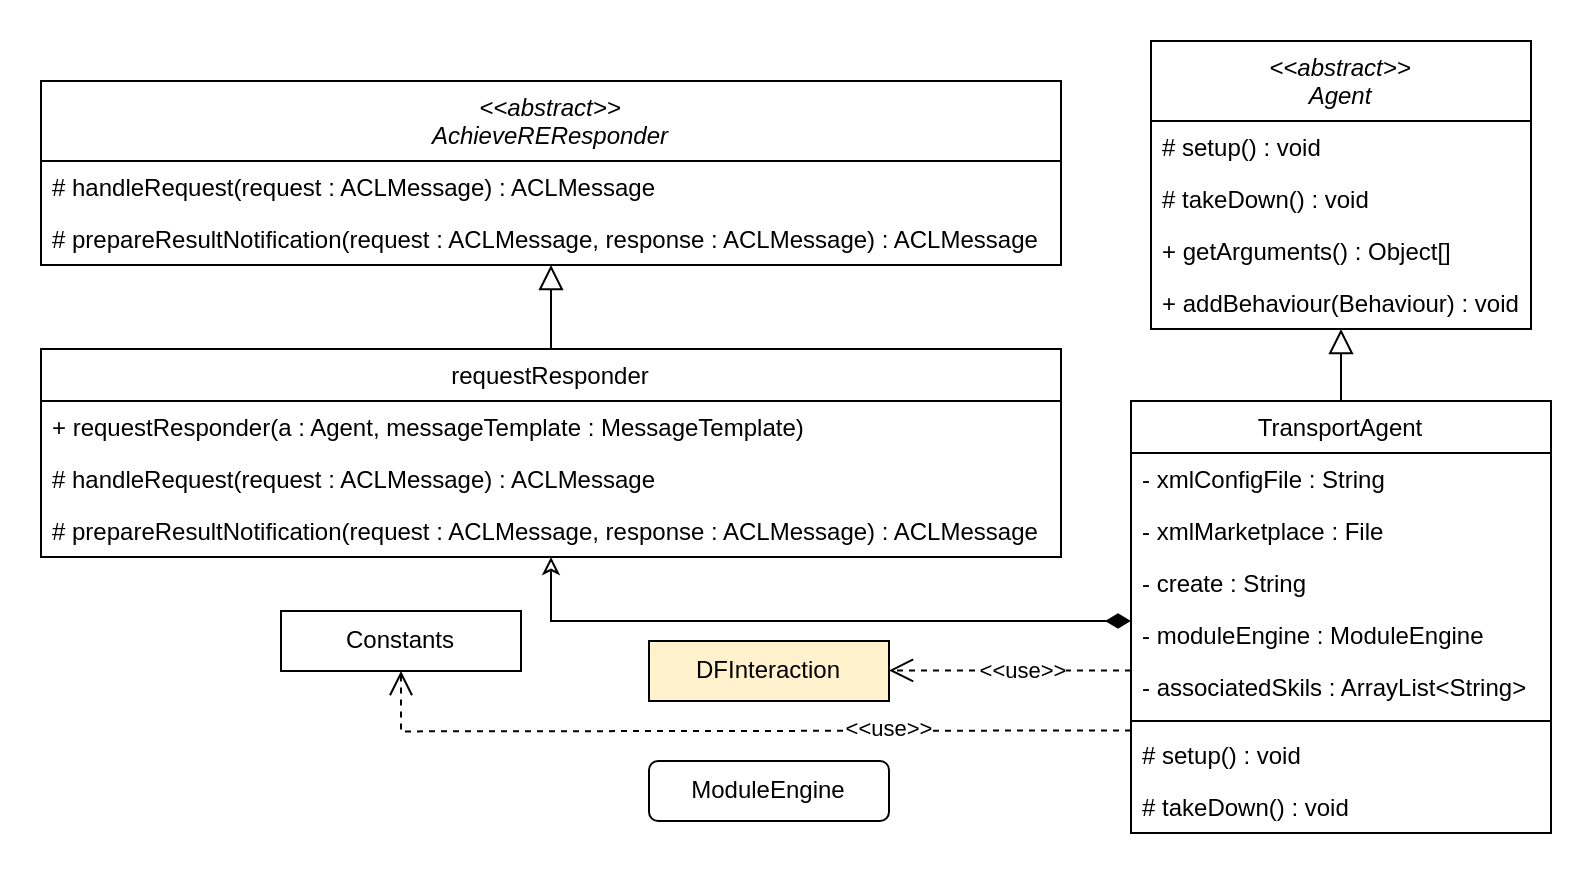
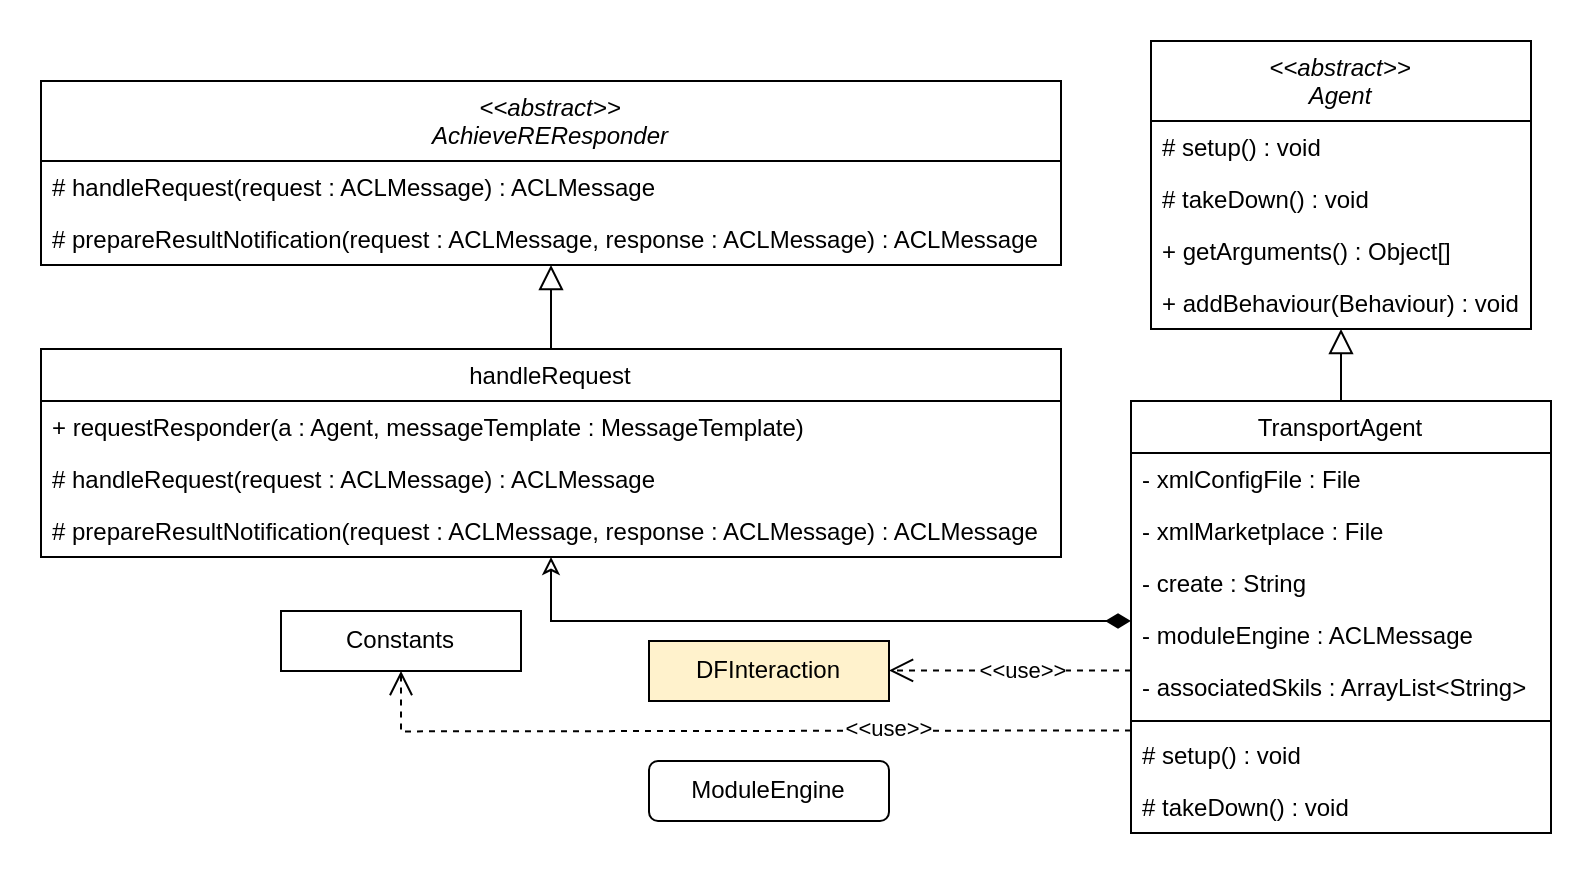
node "requestResponder": label "requestResponder" -> "handleRequest"
node "- xmlConfigFile : String": label "- xmlConfigFile : String" -> "- xmlConfigFile : File"
node "- moduleEngine : ModuleEngine": label "- moduleEngine : ModuleEngine" -> "- moduleEngine : ACLMessage"
